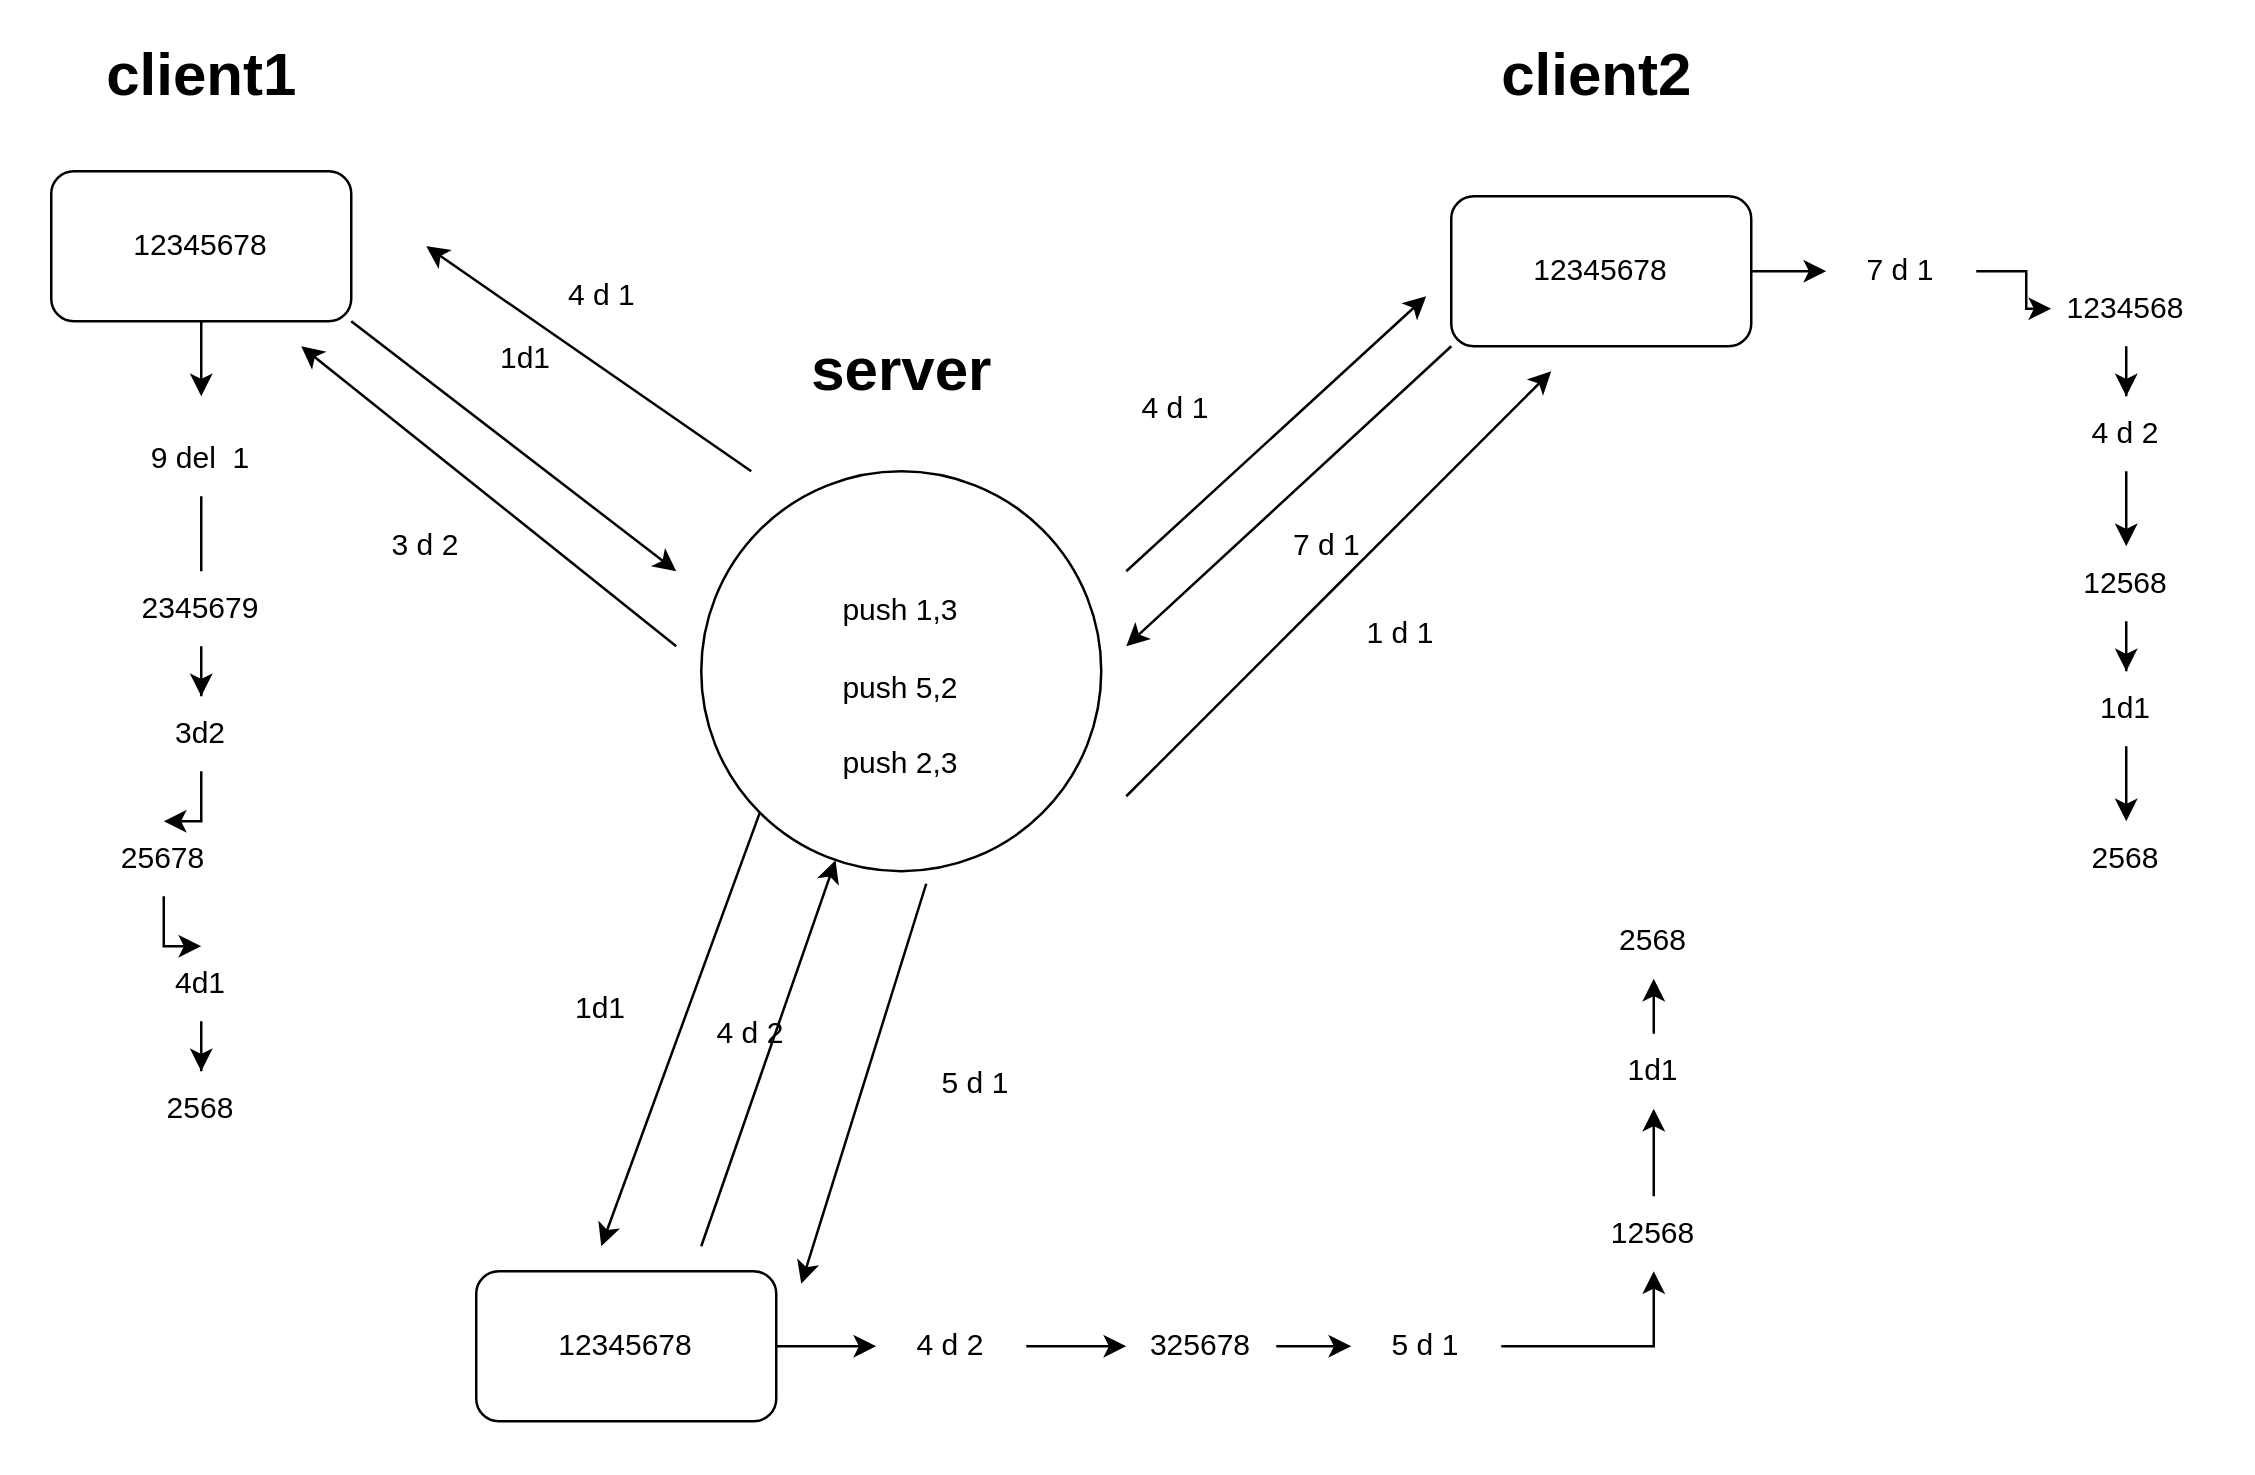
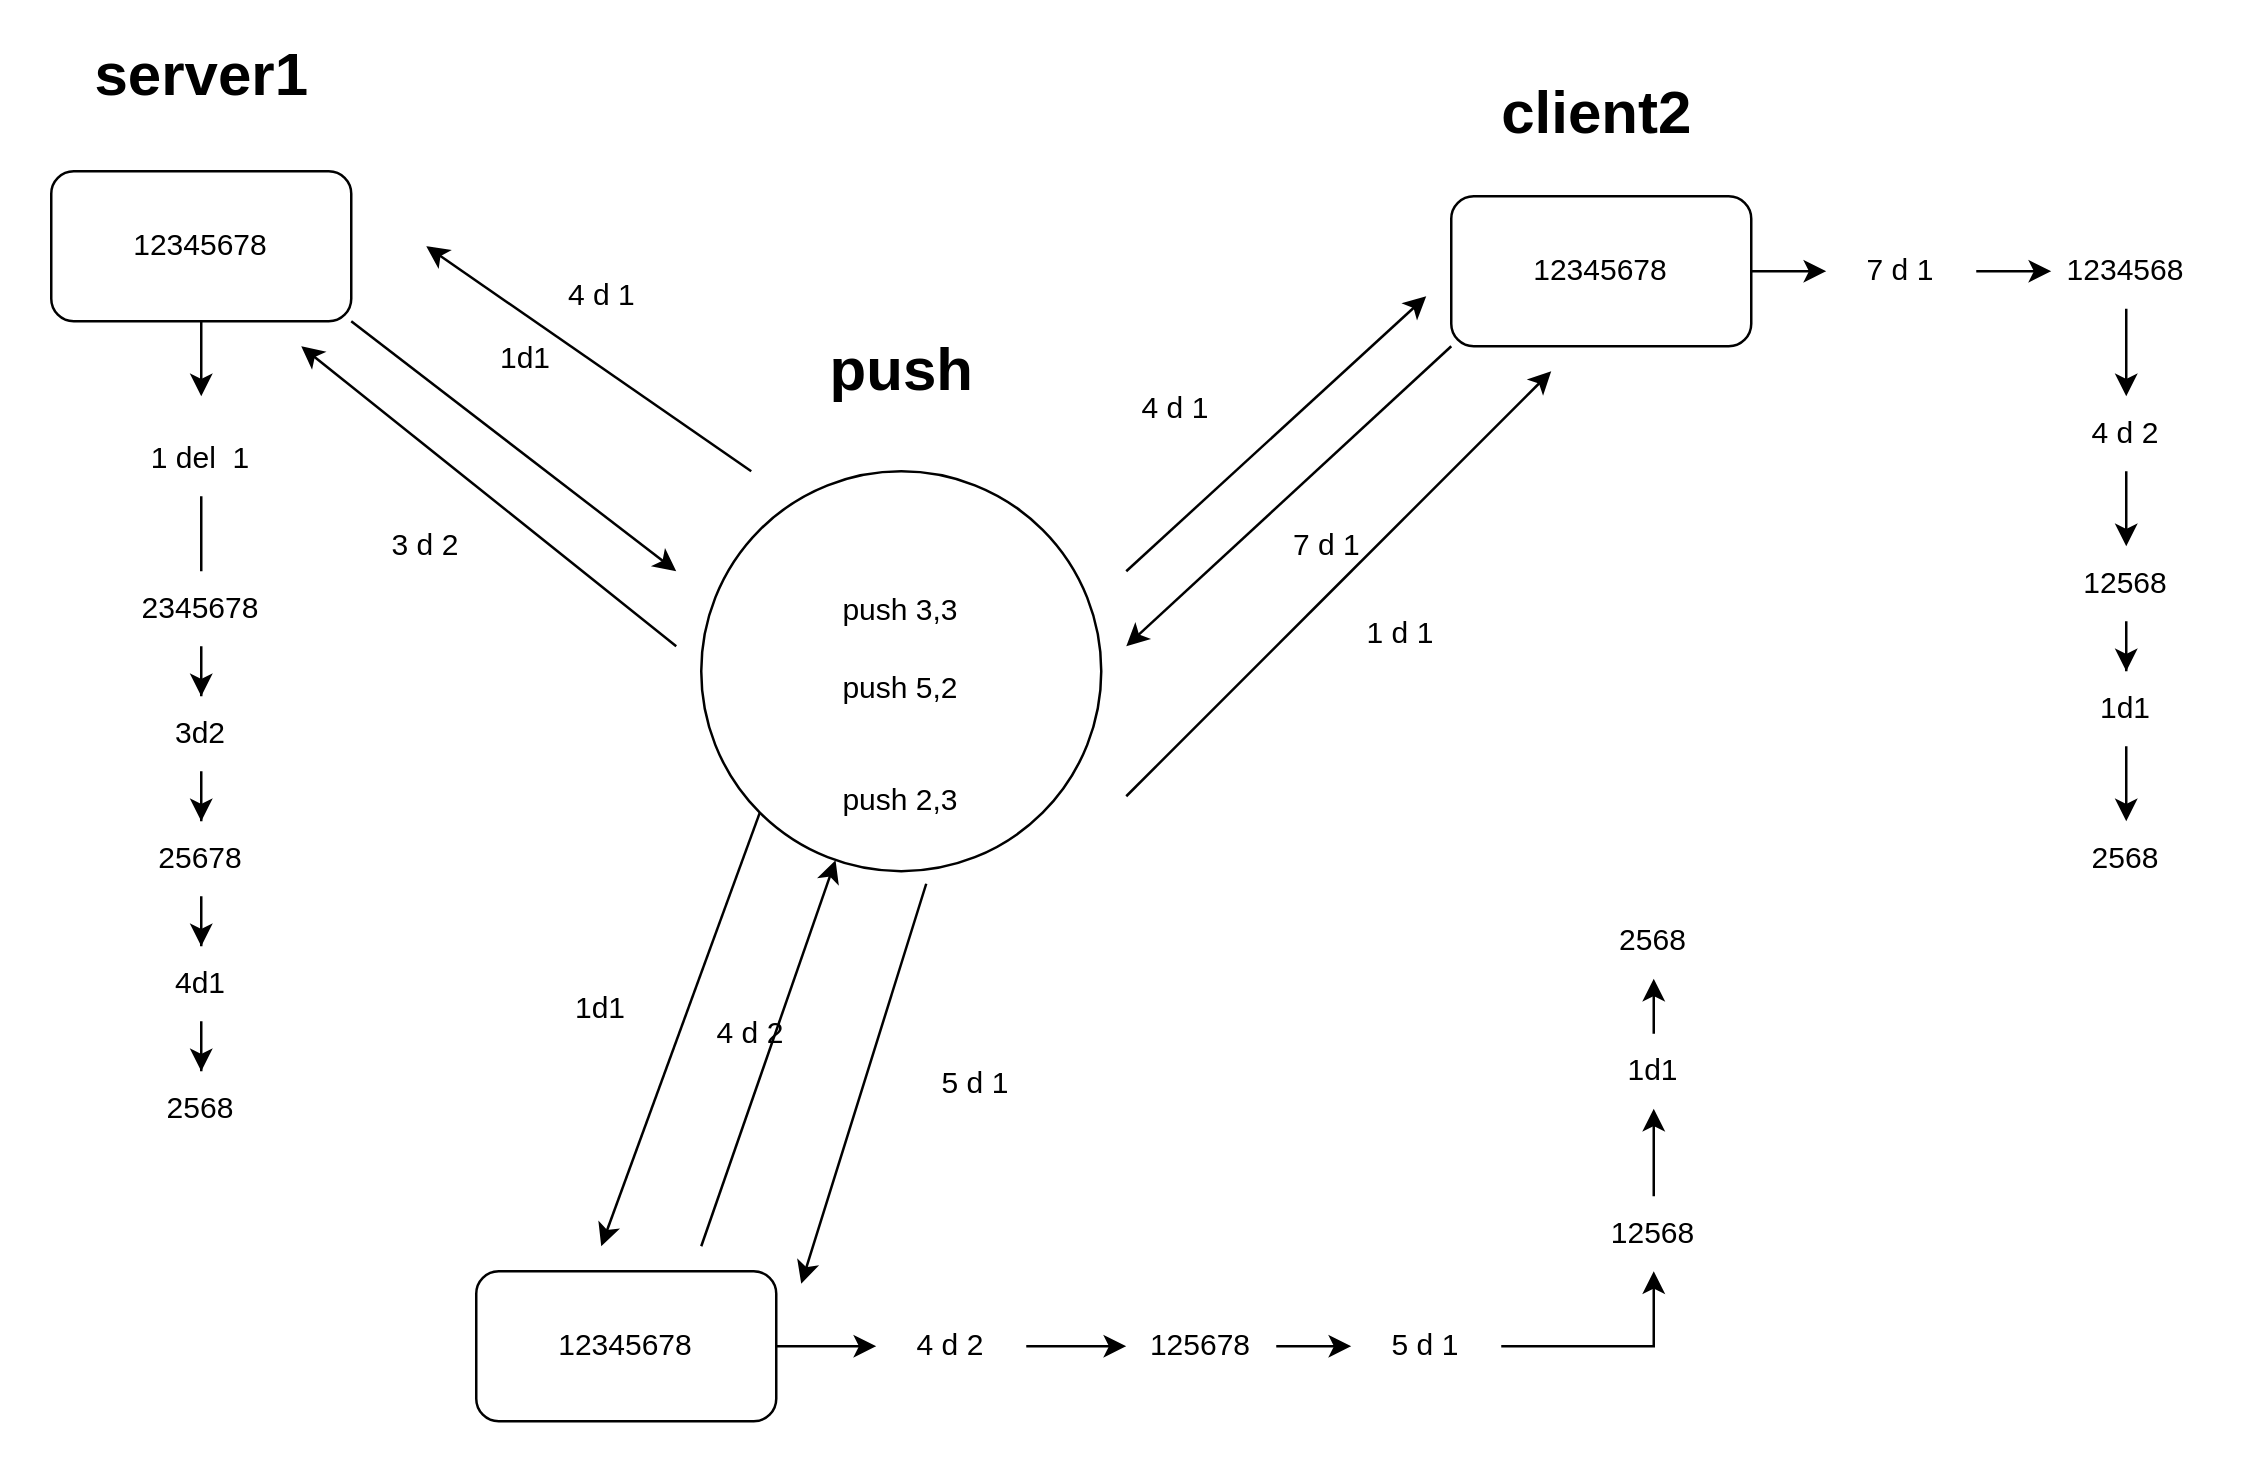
node "client1": label "client1" -> "server1"
node "client2": moved (1596, 76) -> (1596, 114)
node "1234568": moved (2126, 309) -> (2126, 271)
node "server": label "server" -> "push"
node "9 del 1": label "9 del 1" -> "1 del 1"
node "2345679": label "2345679" -> "2345678"
node "push 1,3": label "push 1,3" -> "push 3,3"
node "push 2,3": moved (901, 764) -> (901, 801)
node "25678": moved (164, 859) -> (201, 859)
node "325678": label "325678" -> "125678"
